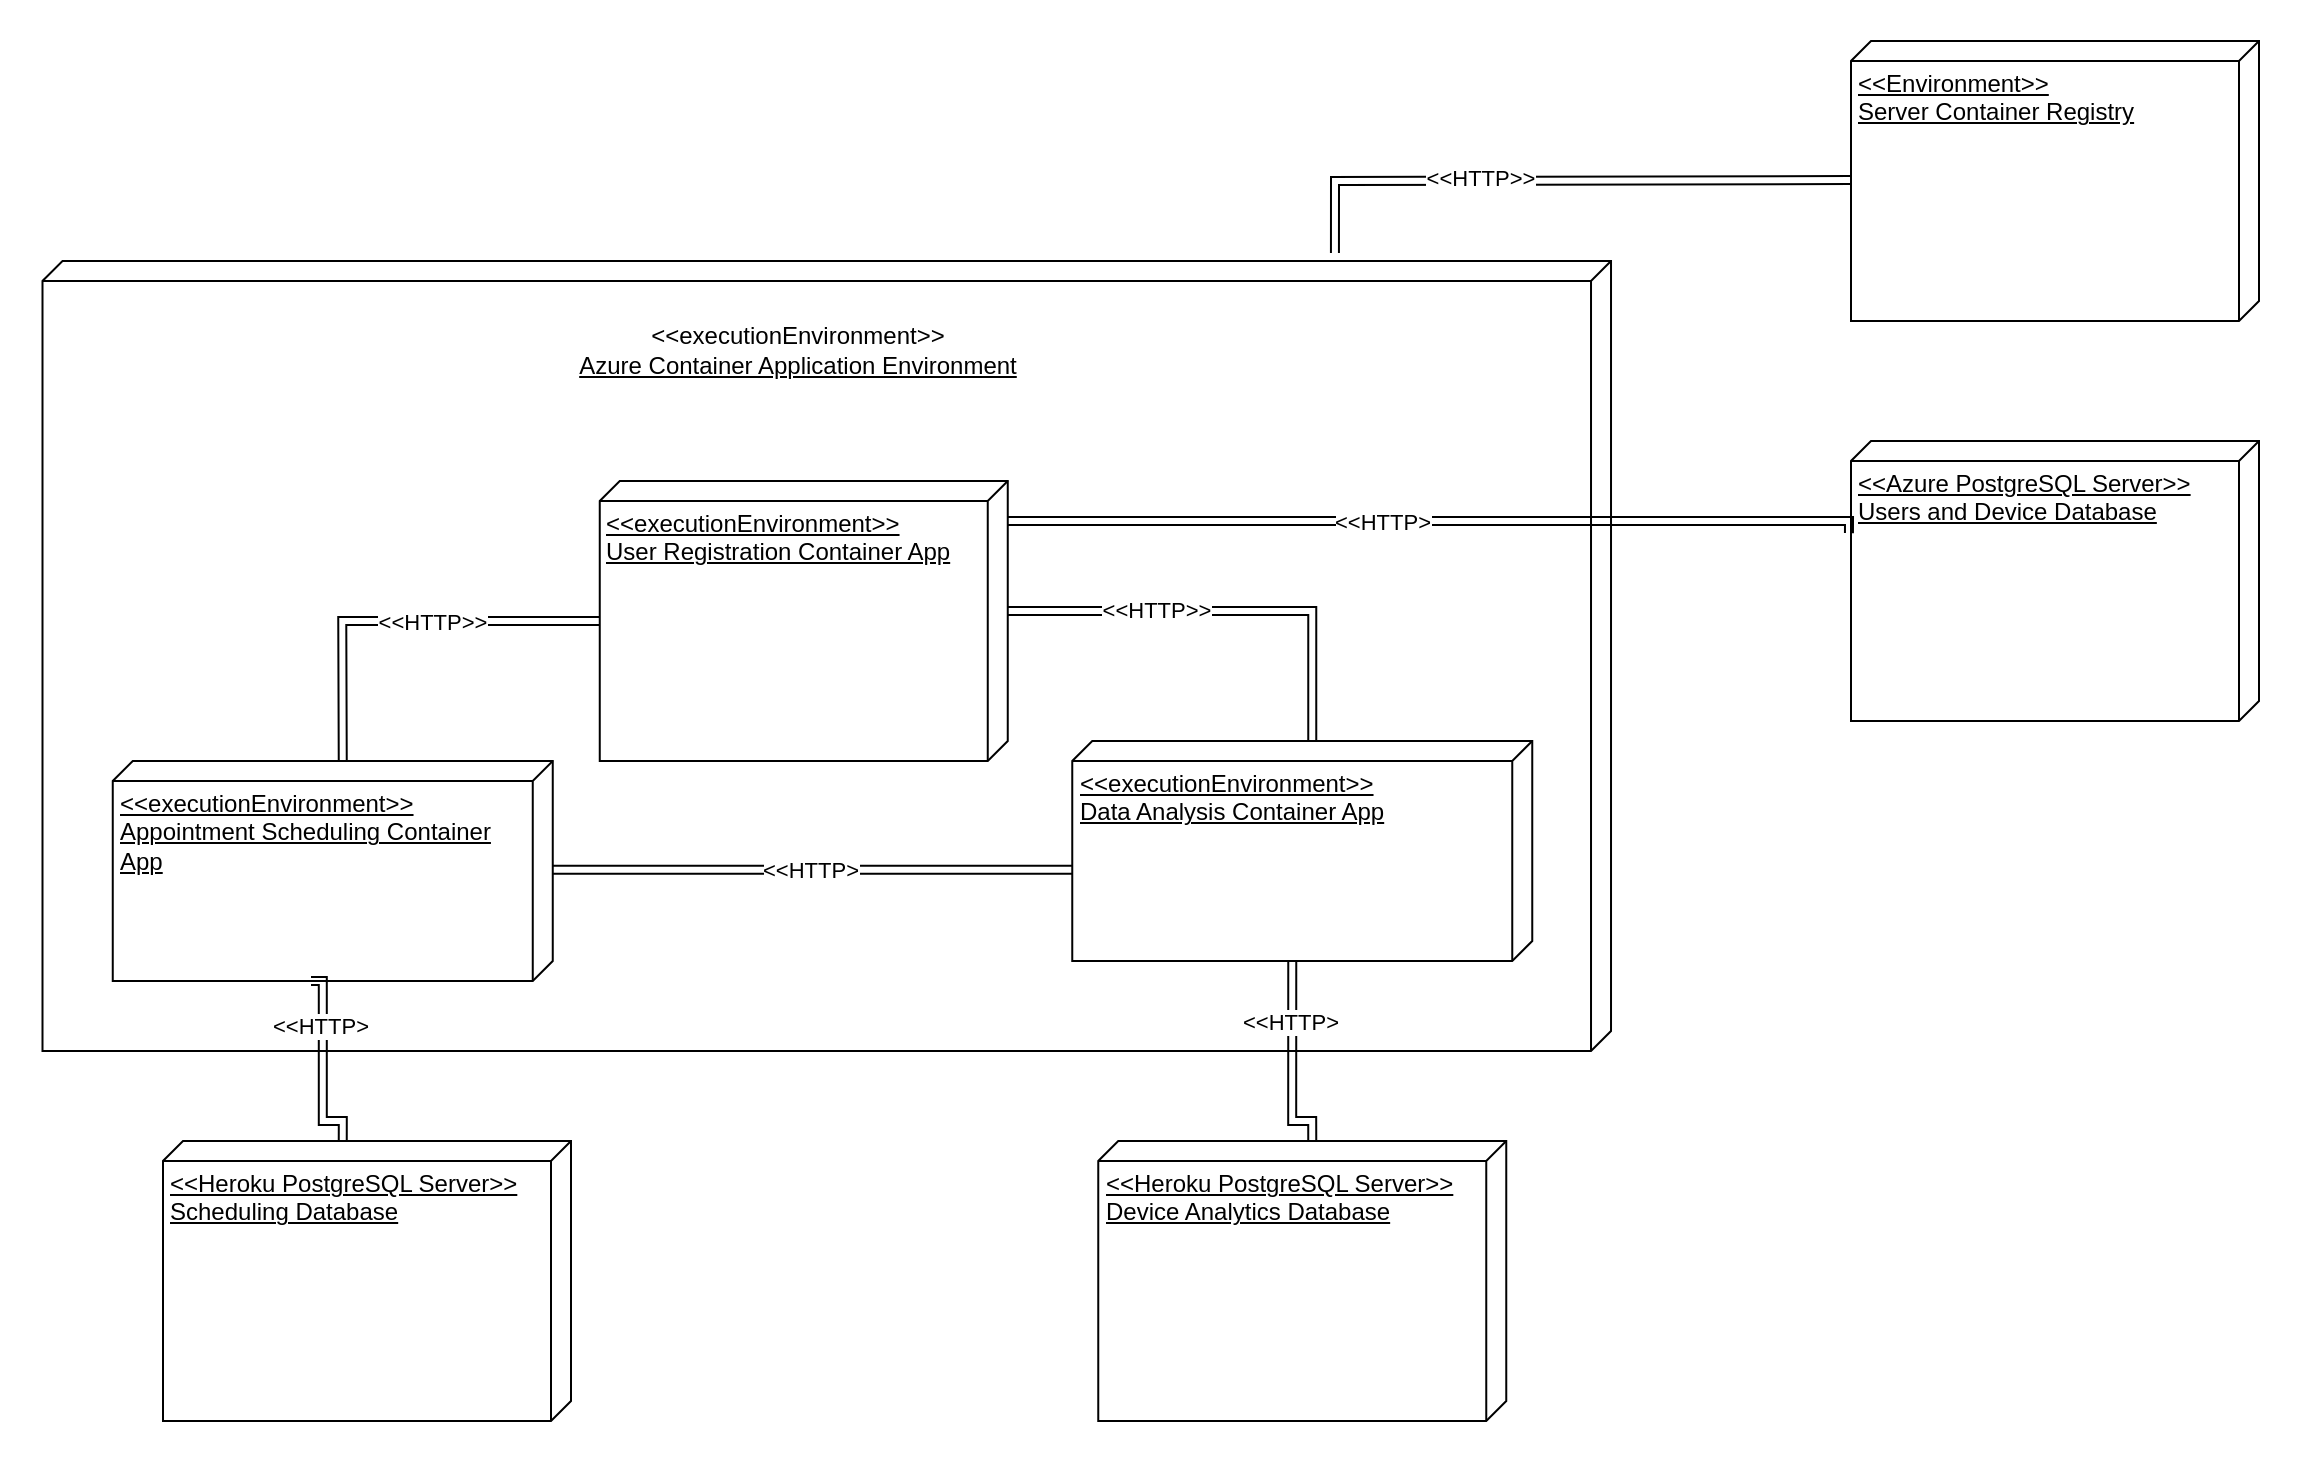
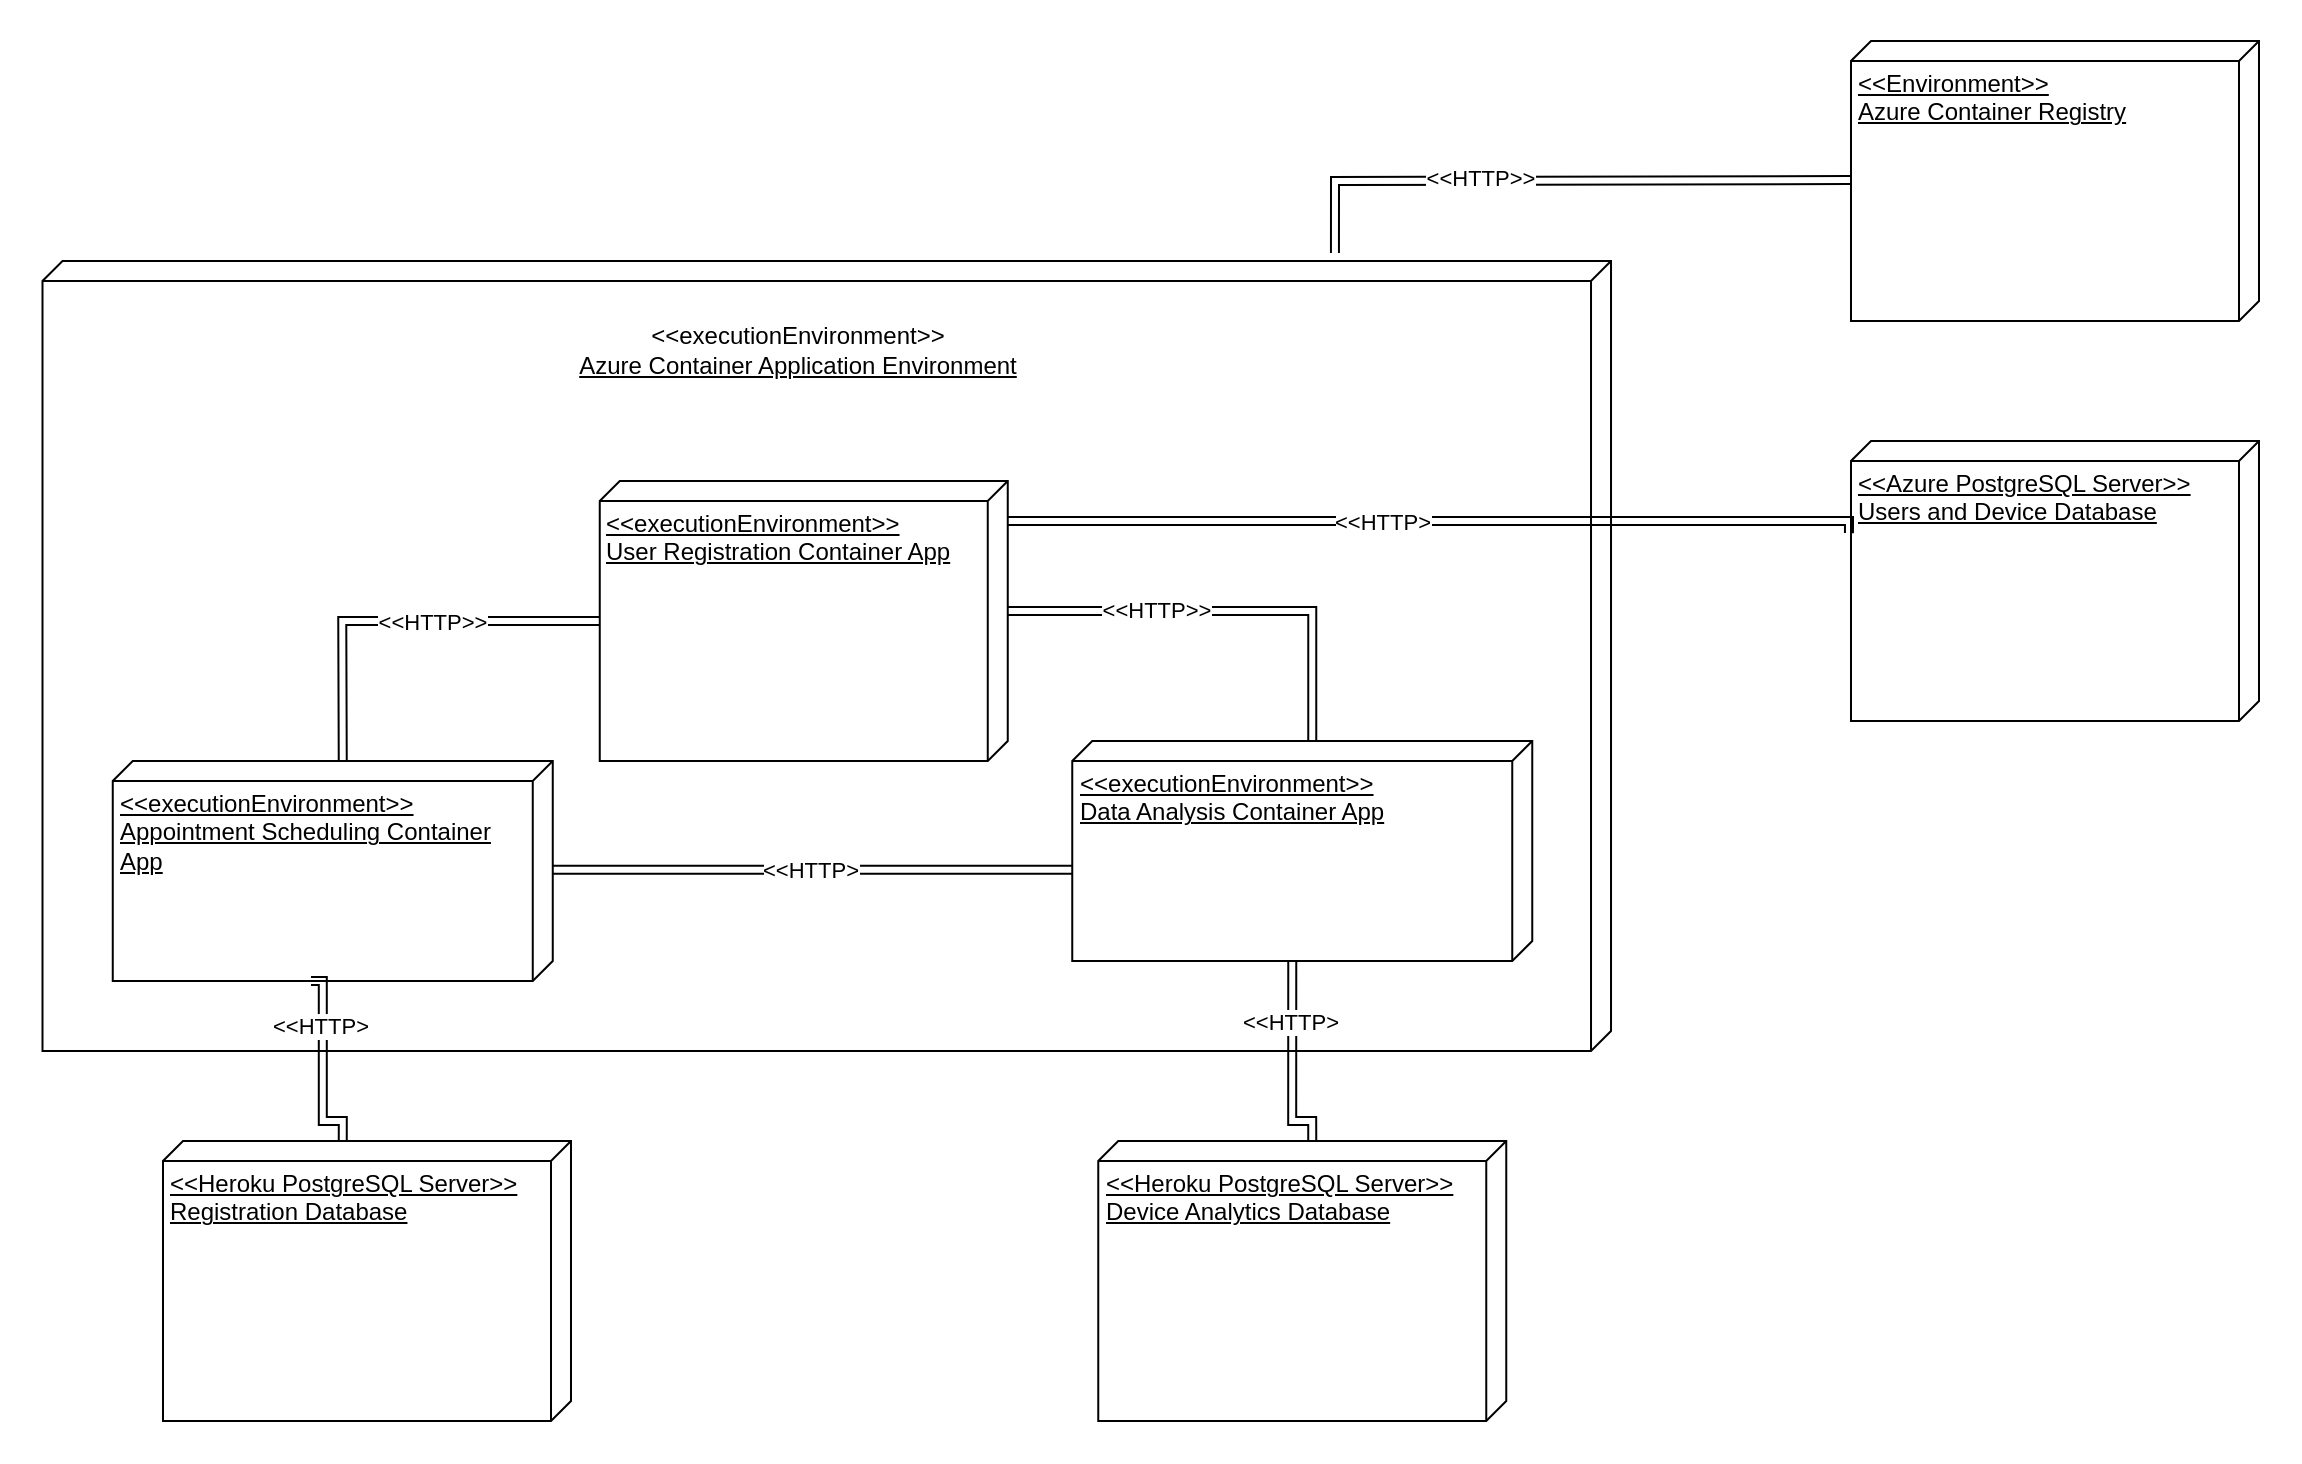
node "<<Environment>> Server Container Registry": label "<<Environment>> Server Container Registry" -> "<<Environment>> Azure Container Registry"
node "<<Heroku PostgreSQL Server>> Scheduling Database": label "<<Heroku PostgreSQL Server>> Scheduling Database" -> "<<Heroku PostgreSQL Server>> Registration Database"
